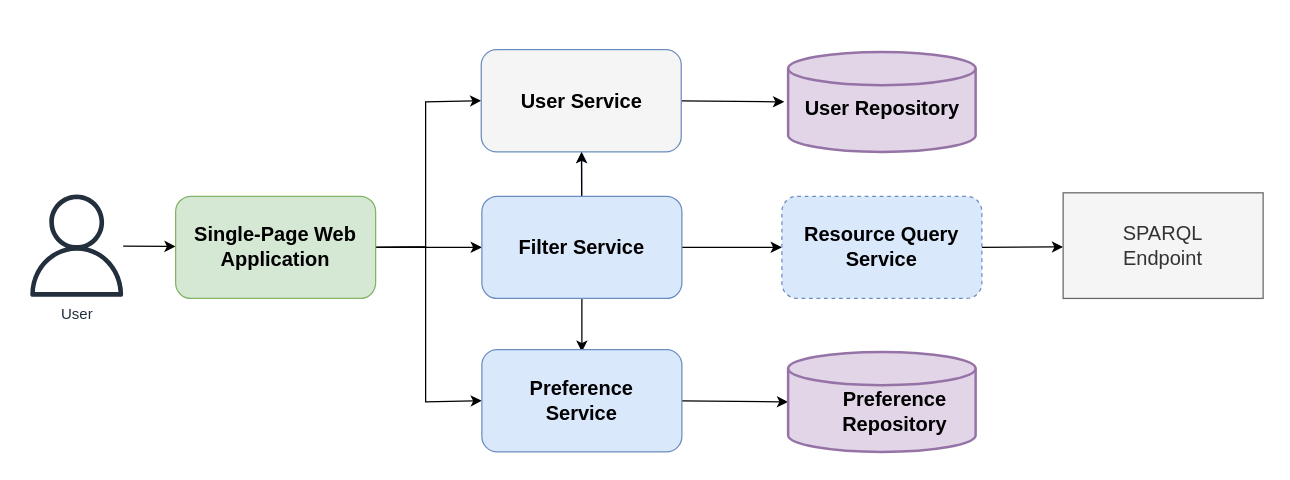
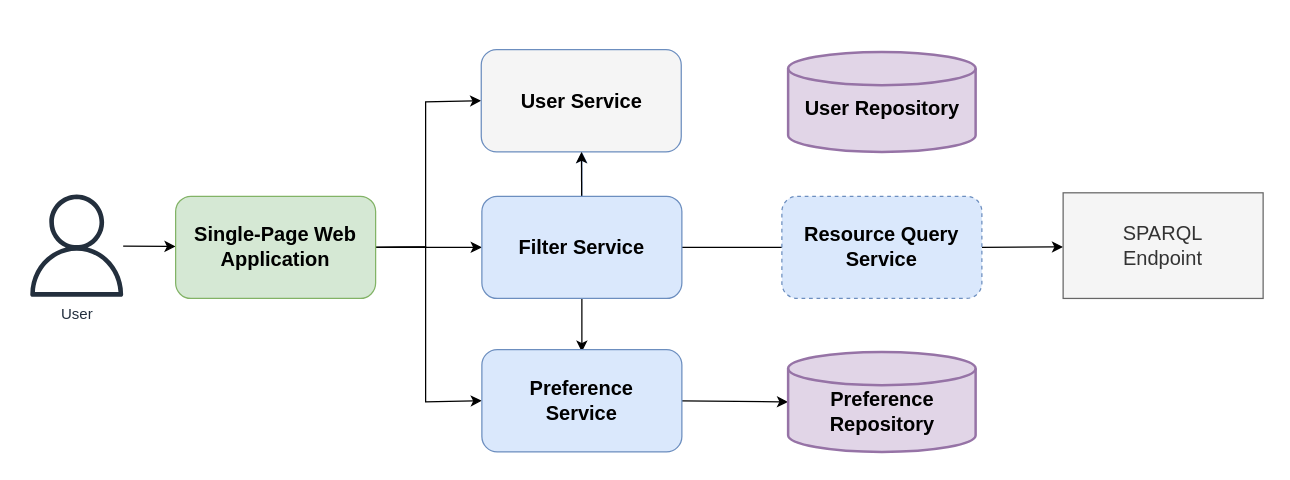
edge "User Service" -> "User Repository": removed
edge "Filter Service" -> "Resource Query Service": arrowhead classic -> none
node "Preference Repository": moved (894, 412) -> (882, 412)
